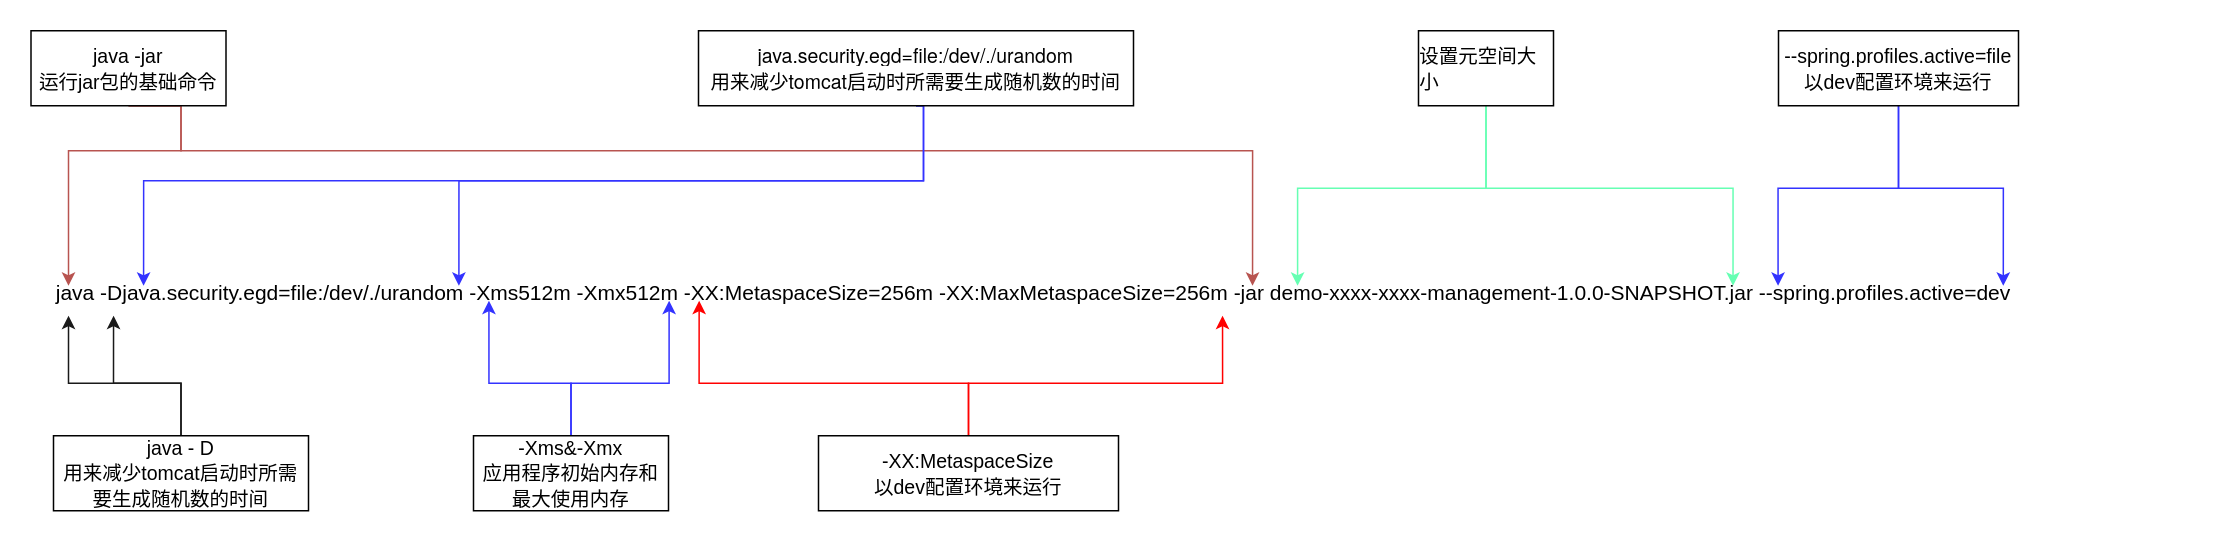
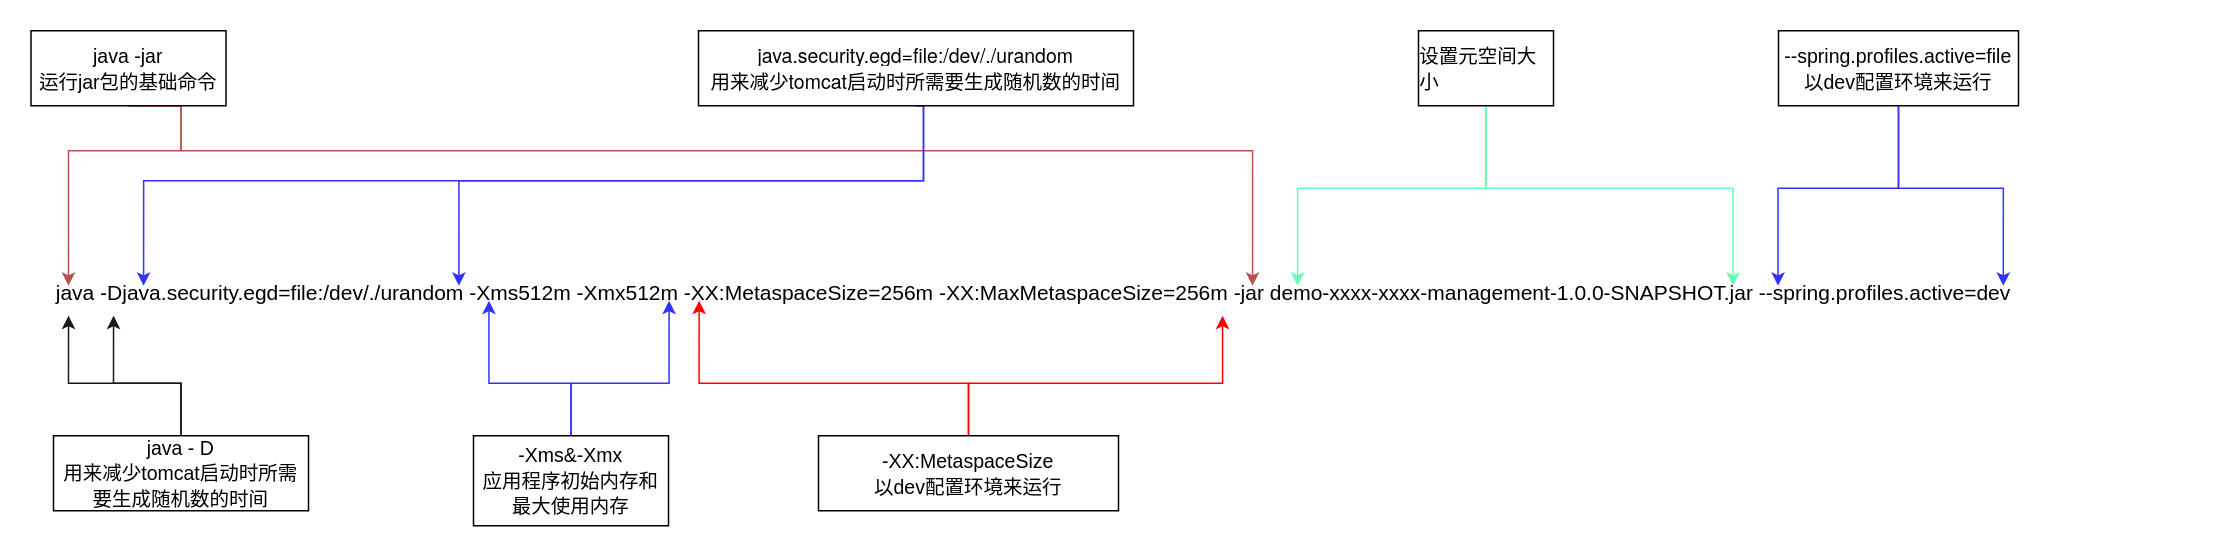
node "-Xms&-Xmx 应用程序初始内存和最大使用内存": size 195x75 -> 195x90
